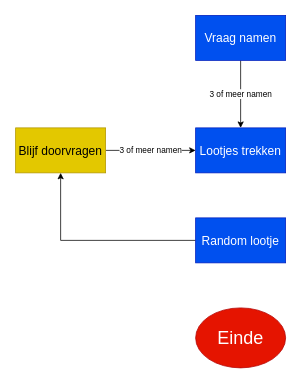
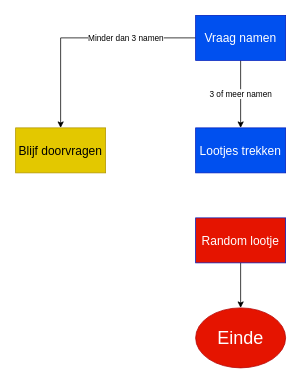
edge "Vraag namen" -> "Blijf doorvragen": added, label "Minder dan 3 namen"
edge "Blijf doorvragen" -> "Lootjes trekken": removed, label "3 of meer namen"
edge "Random lootje" -> "Blijf doorvragen": now "Random lootje" -> "Einde"
node "Random lootje": fillcolor #0050ef -> #e51400
